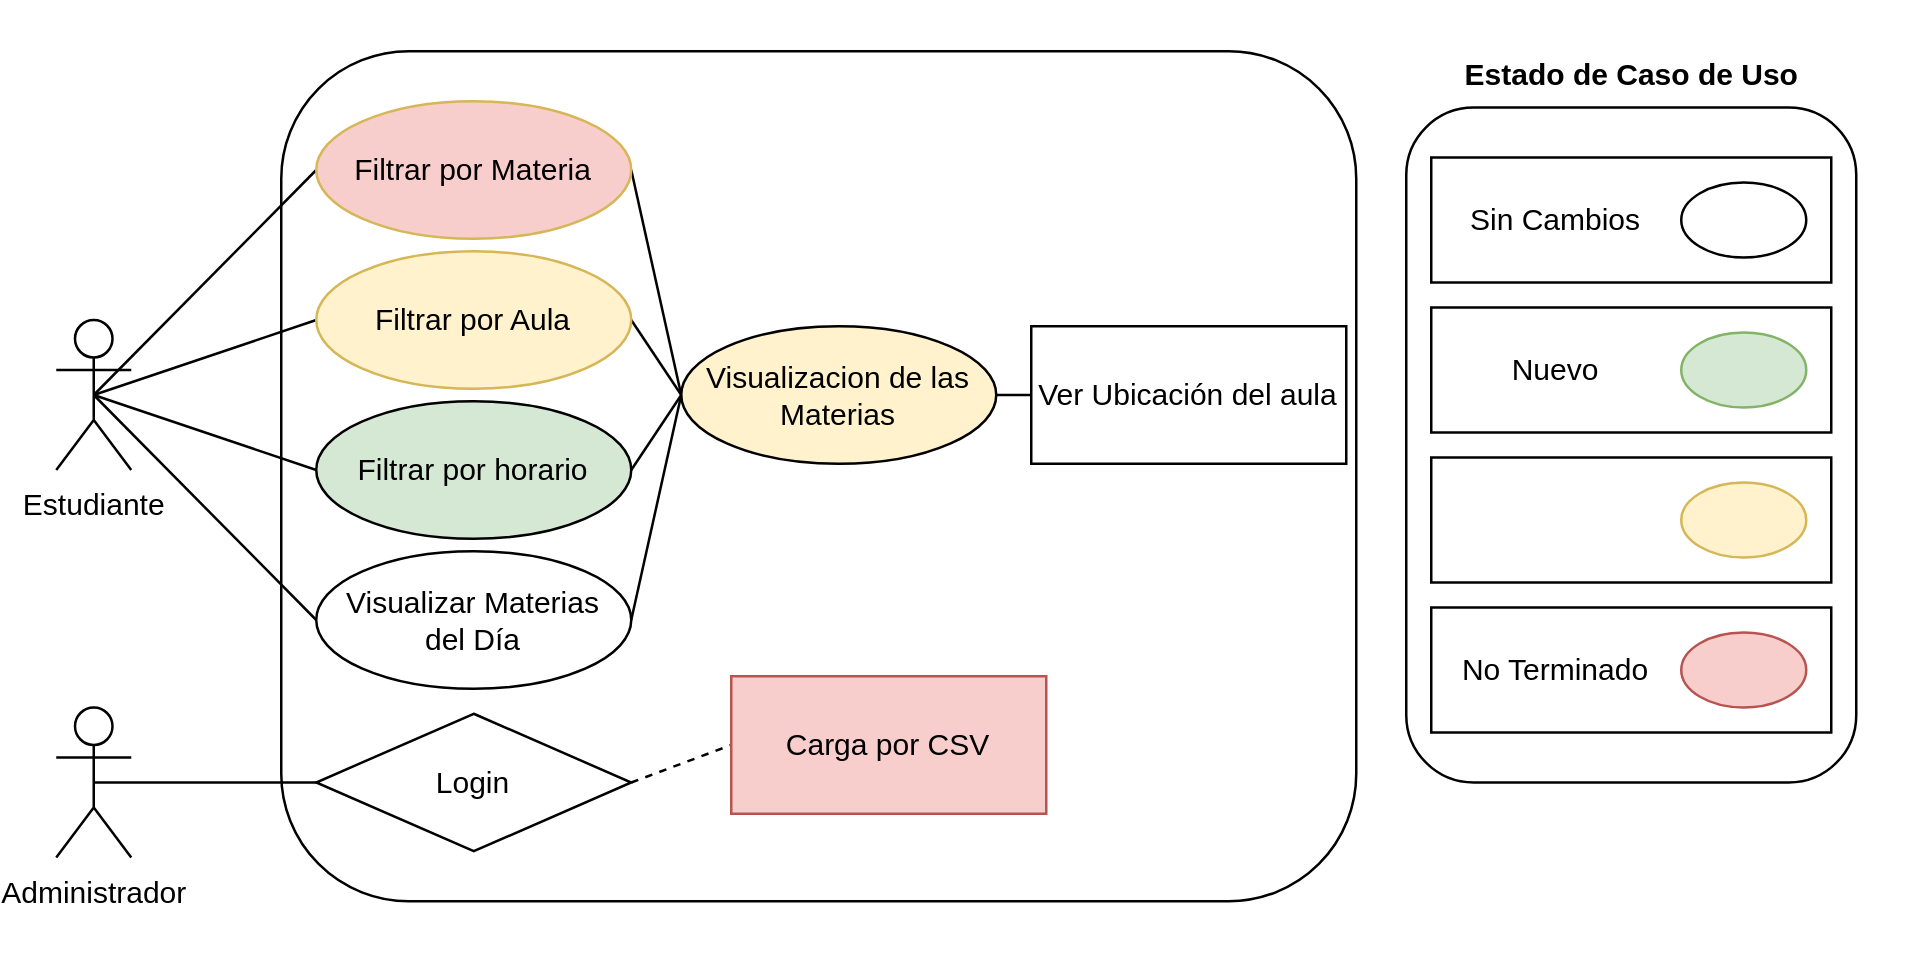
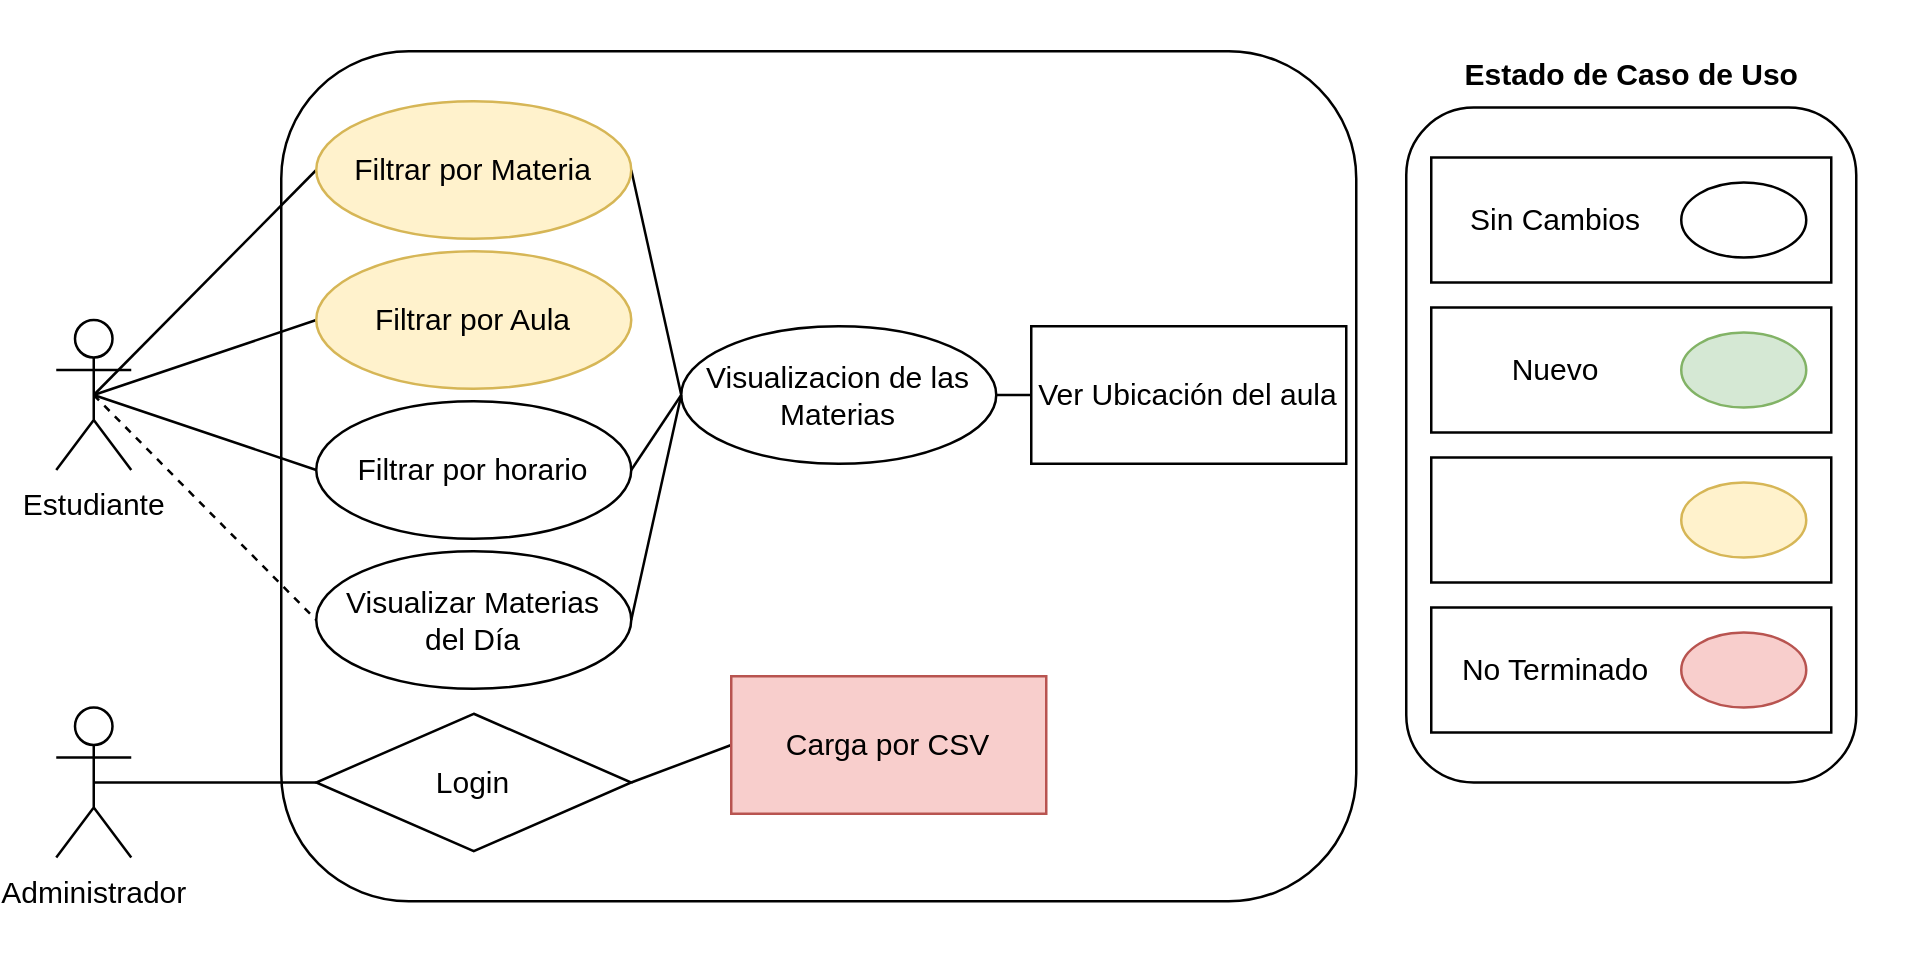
node "Filtrar por Materia": fillcolor #f8cecc -> #fff2cc
edge "Filtrar por Aula" -- "Visualizacion de las Materias": removed
node "Visualizacion de las Materias": fillcolor #fff2cc -> #ffffff
node "Filtrar por horario": fillcolor #d5e8d4 -> #ffffff
edge "Estudiante" -- "Visualizar Materias del Día": style solid -> dashed
edge "Carga por CSV" -- "Login": style dashed -> solid
